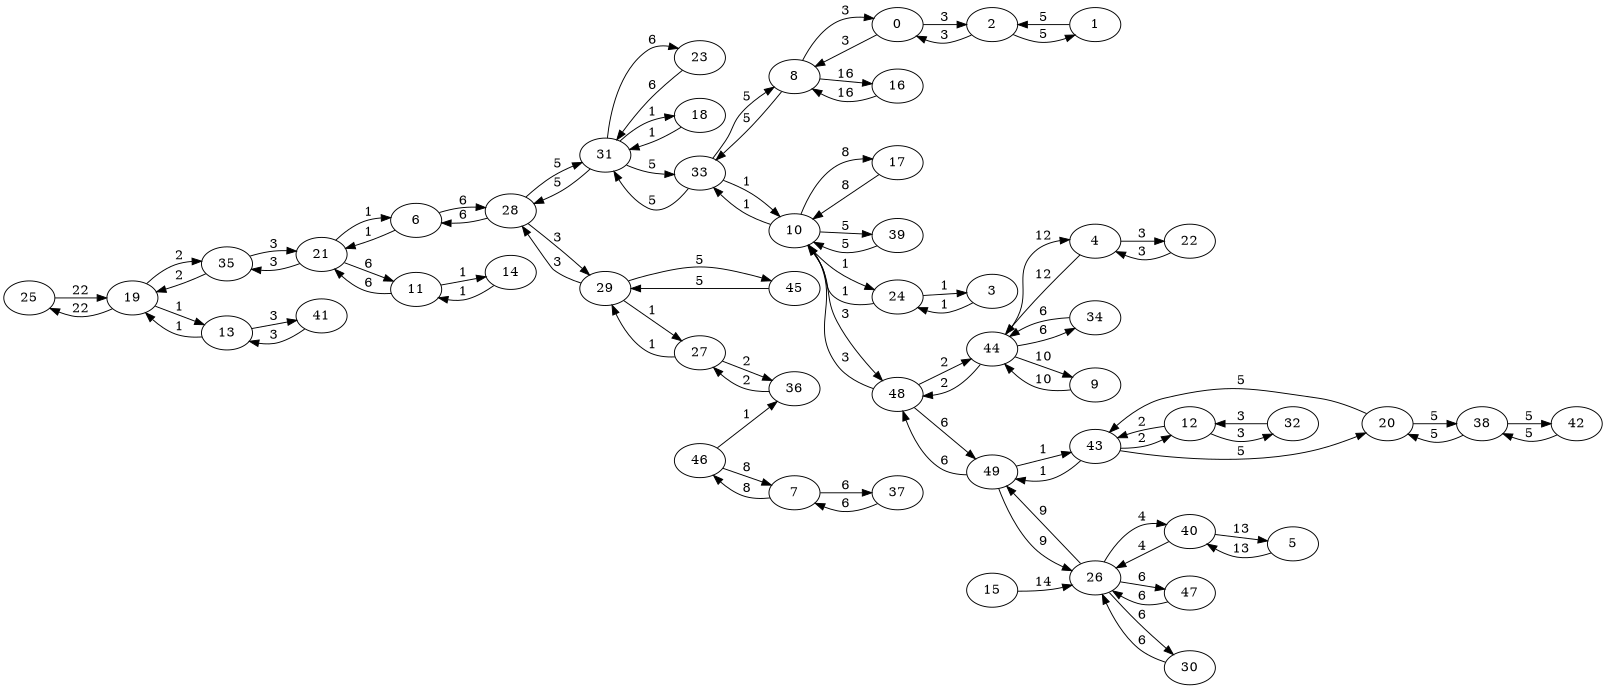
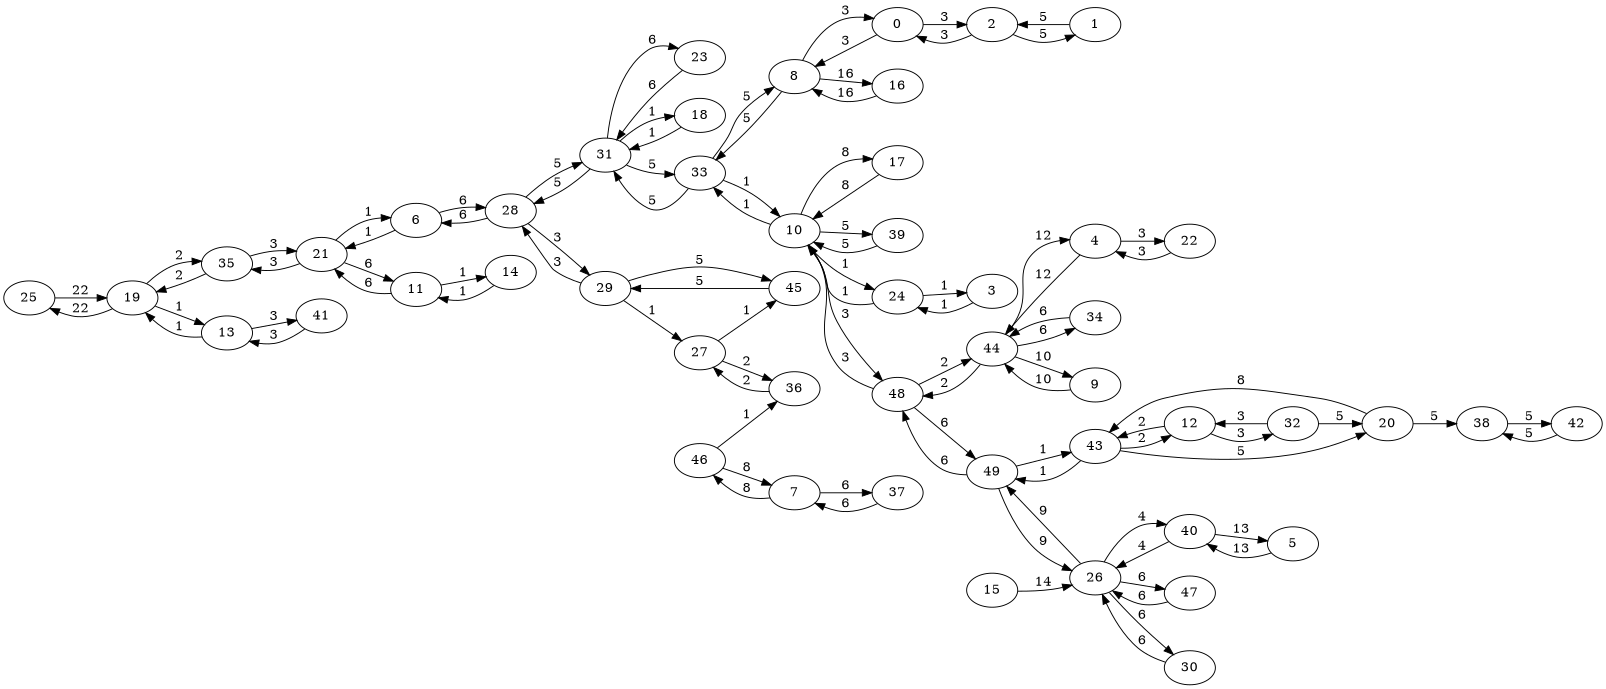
edge "27" -> "29": now "27" -> "45"
edge "20" -> "43": label "5" -> "8"
edge "38" -> "20": now "32" -> "20"
